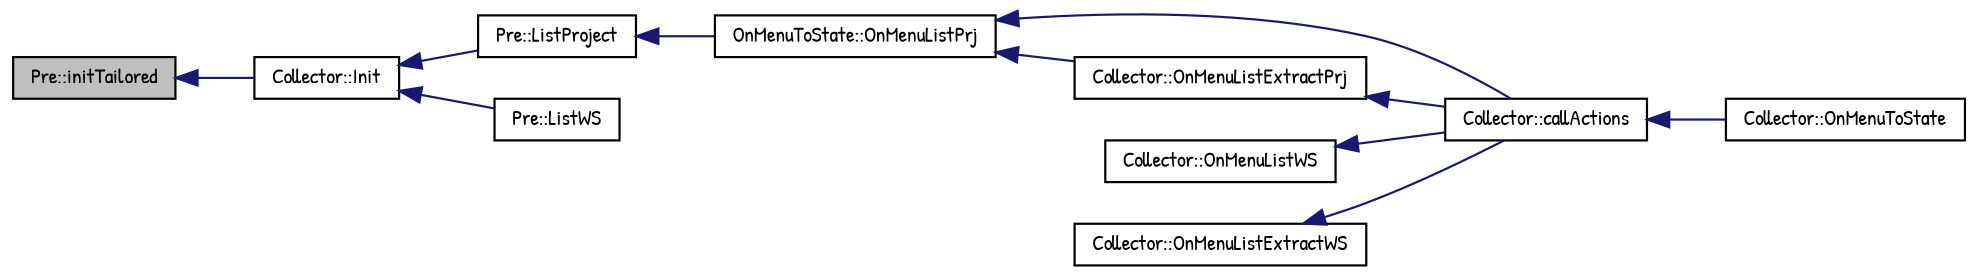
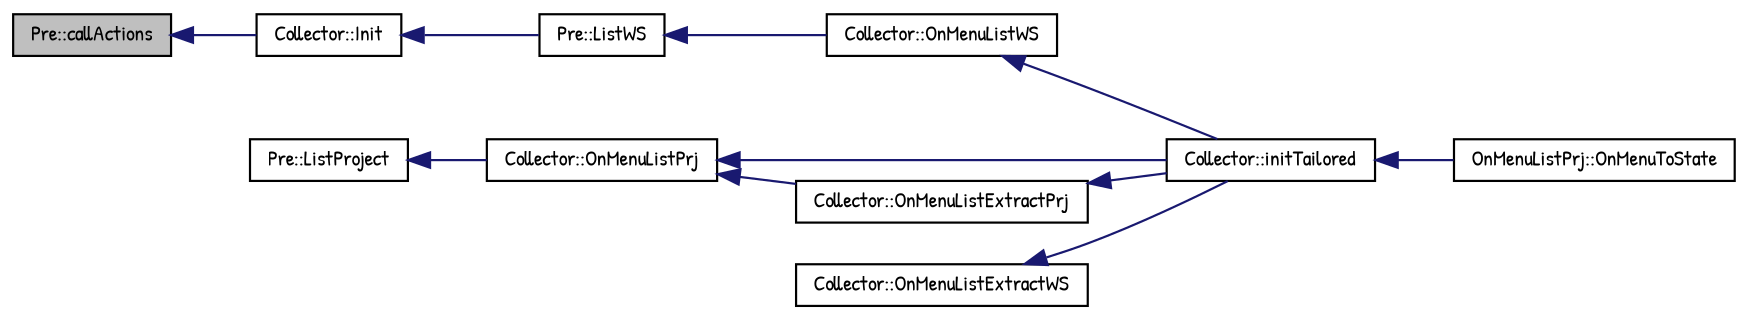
edge "Collector::OnMenuListWS" -> "Pre::ListWS": added
node "OnMenuToState::OnMenuListPrj": label "OnMenuToState::OnMenuListPrj" -> "Collector::OnMenuListPrj"
edge "Pre::ListProject" -> "Collector::Init": removed
node "Pre::initTailored": label "Pre::initTailored" -> "Pre::callActions"
node "Collector::callActions": label "Collector::callActions" -> "Collector::initTailored"
node "Collector::OnMenuToState": label "Collector::OnMenuToState" -> "OnMenuListPrj::OnMenuToState"
